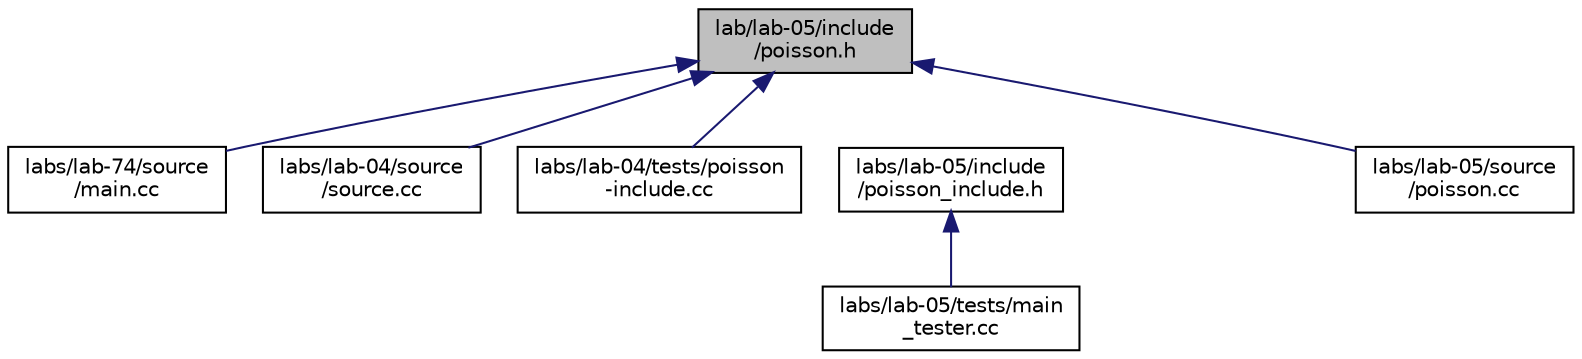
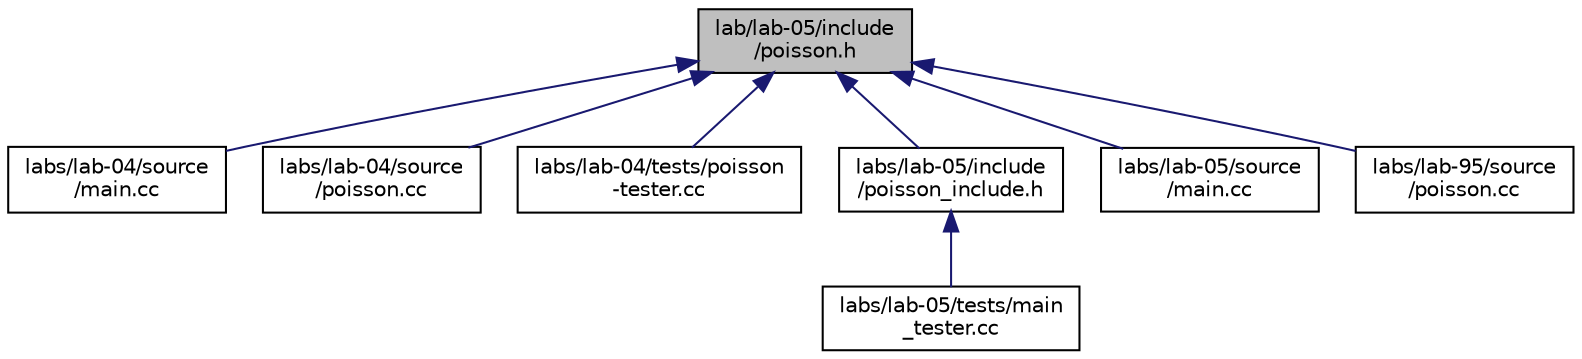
edge "labs/lab-05/include /poisson_include.h" -> "lab/lab-05/include /poisson.h": added
node "labs/lab-74/source /main.cc": label "labs/lab-74/source /main.cc" -> "labs/lab-04/source /main.cc"
node "labs/lab-04/source /source.cc": label "labs/lab-04/source /source.cc" -> "labs/lab-04/source /poisson.cc"
node "labs/lab-04/tests/poisson -include.cc": label "labs/lab-04/tests/poisson -include.cc" -> "labs/lab-04/tests/poisson -tester.cc"
node "labs/lab-05/source /main.cc": added
node "labs/lab-05/source /poisson.cc": label "labs/lab-05/source /poisson.cc" -> "labs/lab-95/source /poisson.cc"
